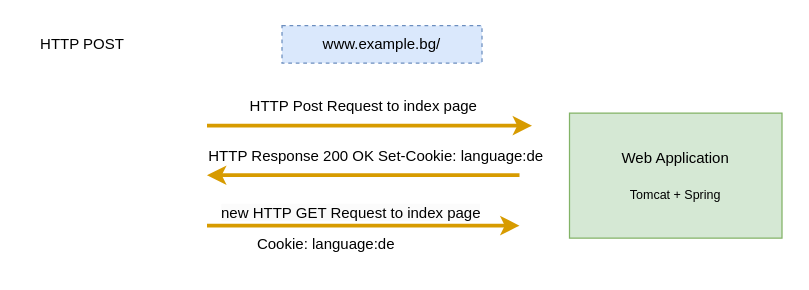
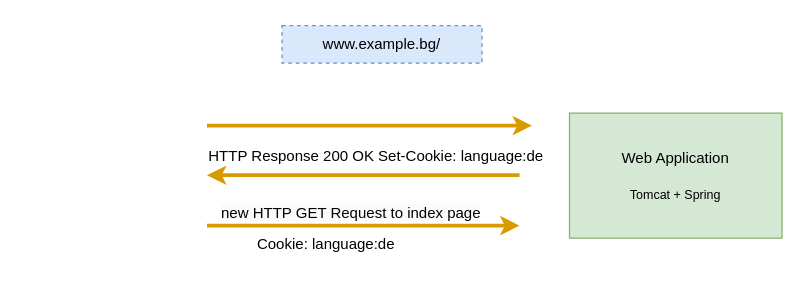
node "HTTP POST": removed
node "HTTP Post Request to index page": removed
